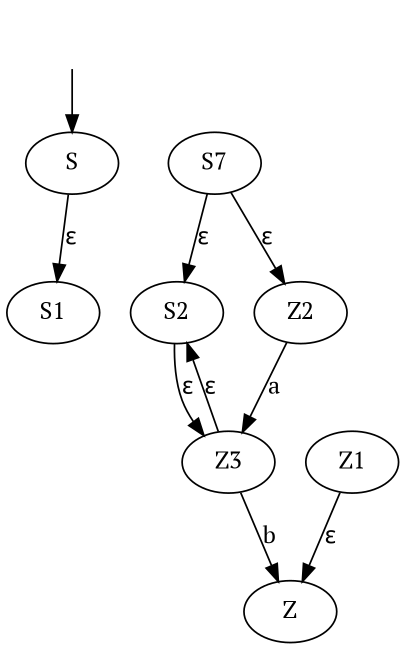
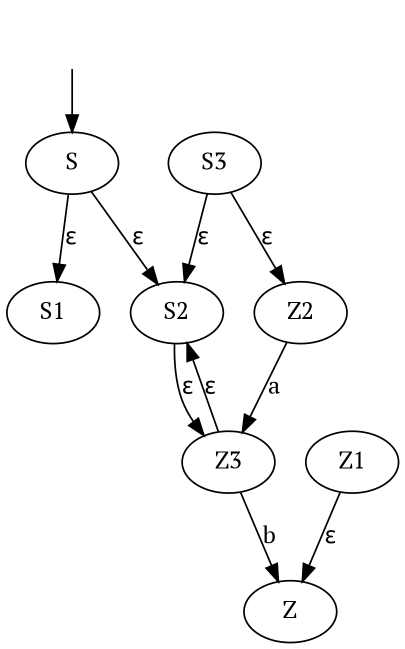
node "S7": label "S7" -> "S3"
edge "S" -> "S2": added, label "ε"
